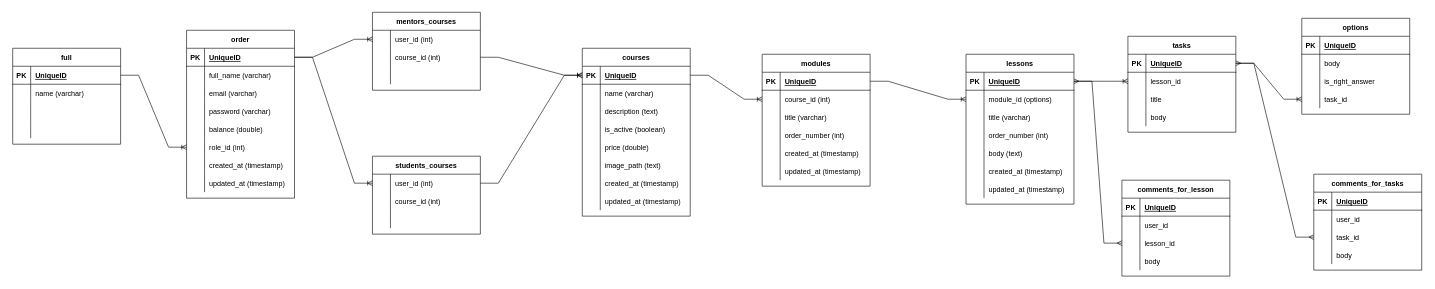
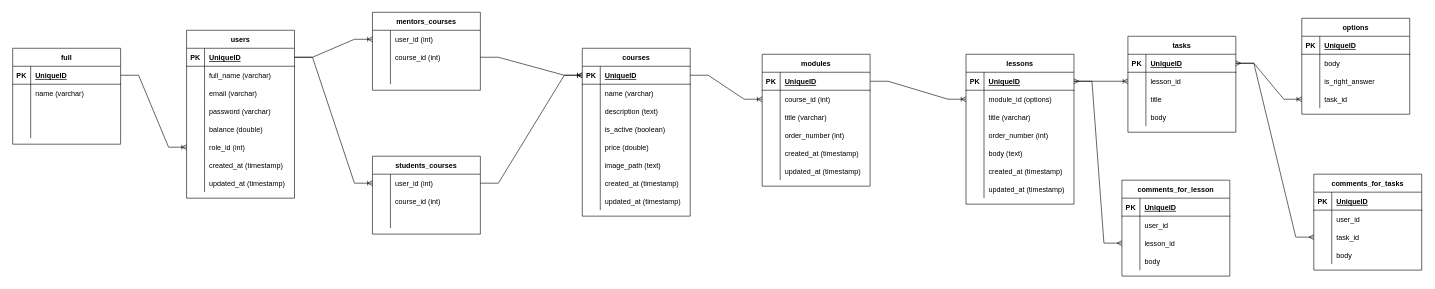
node "order": label "order" -> "users"
